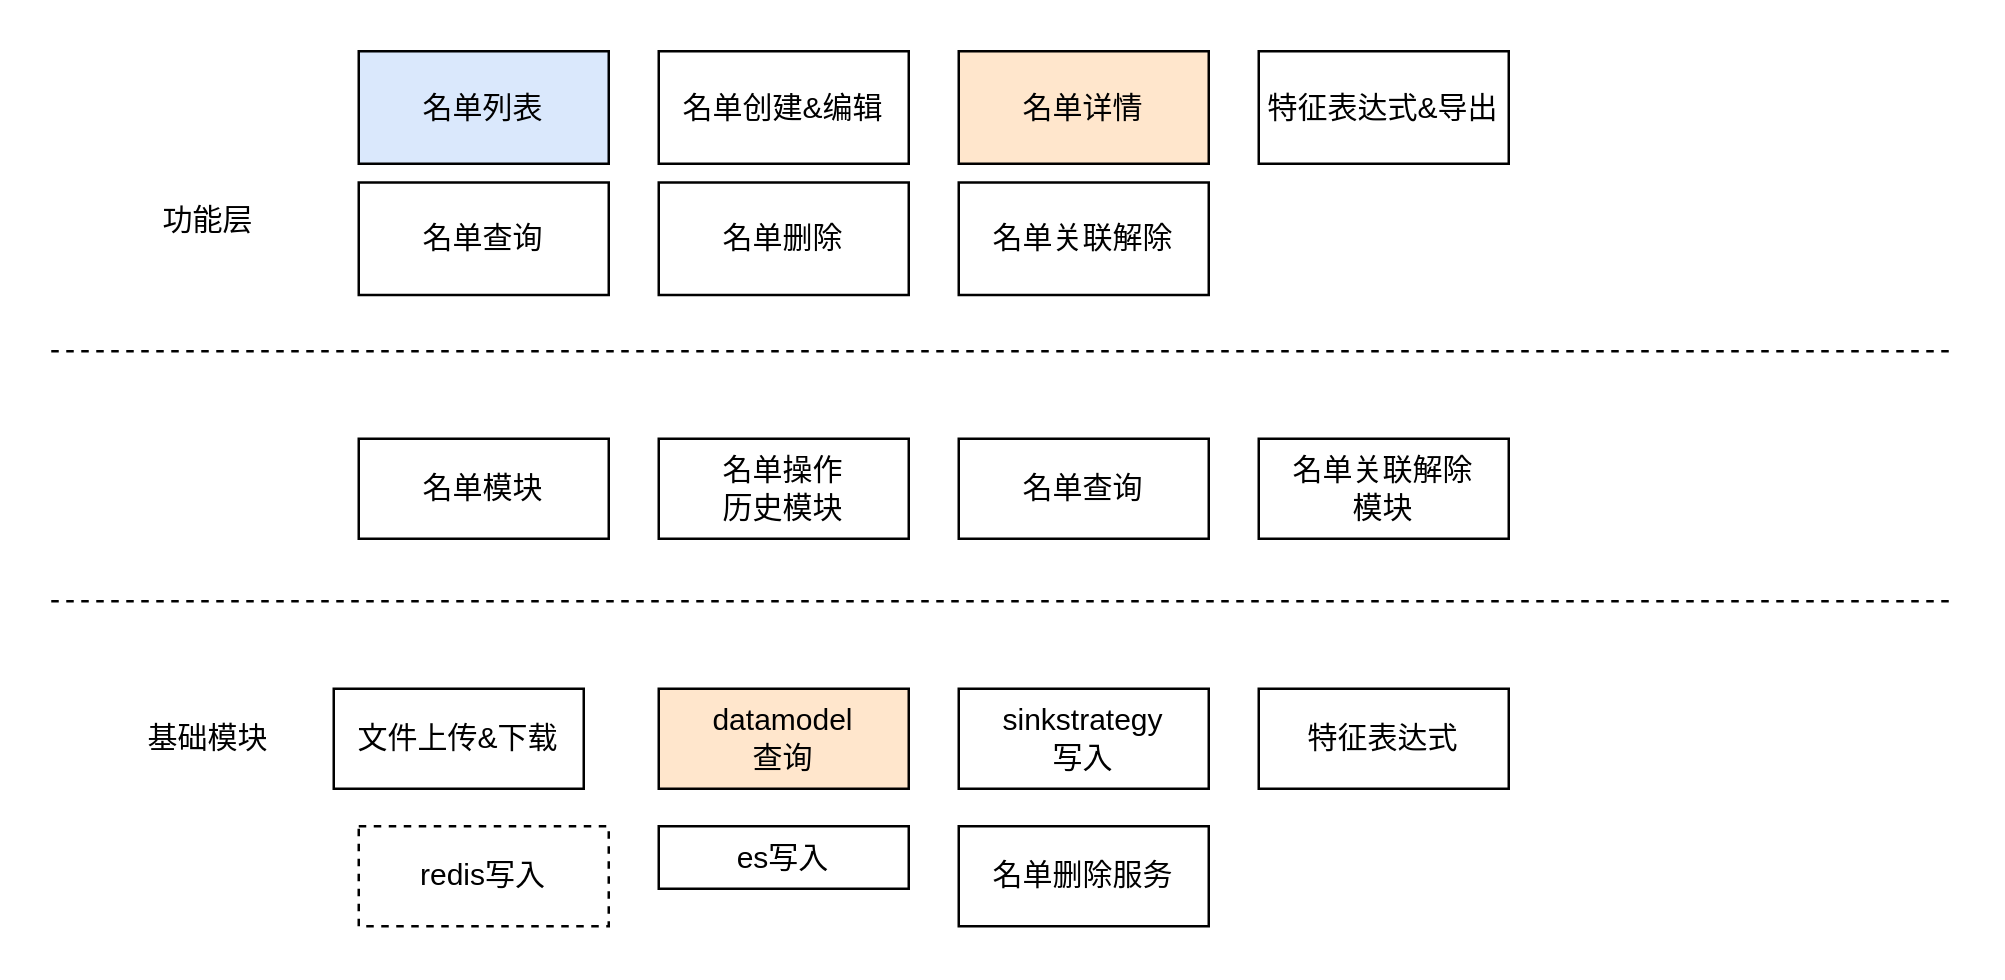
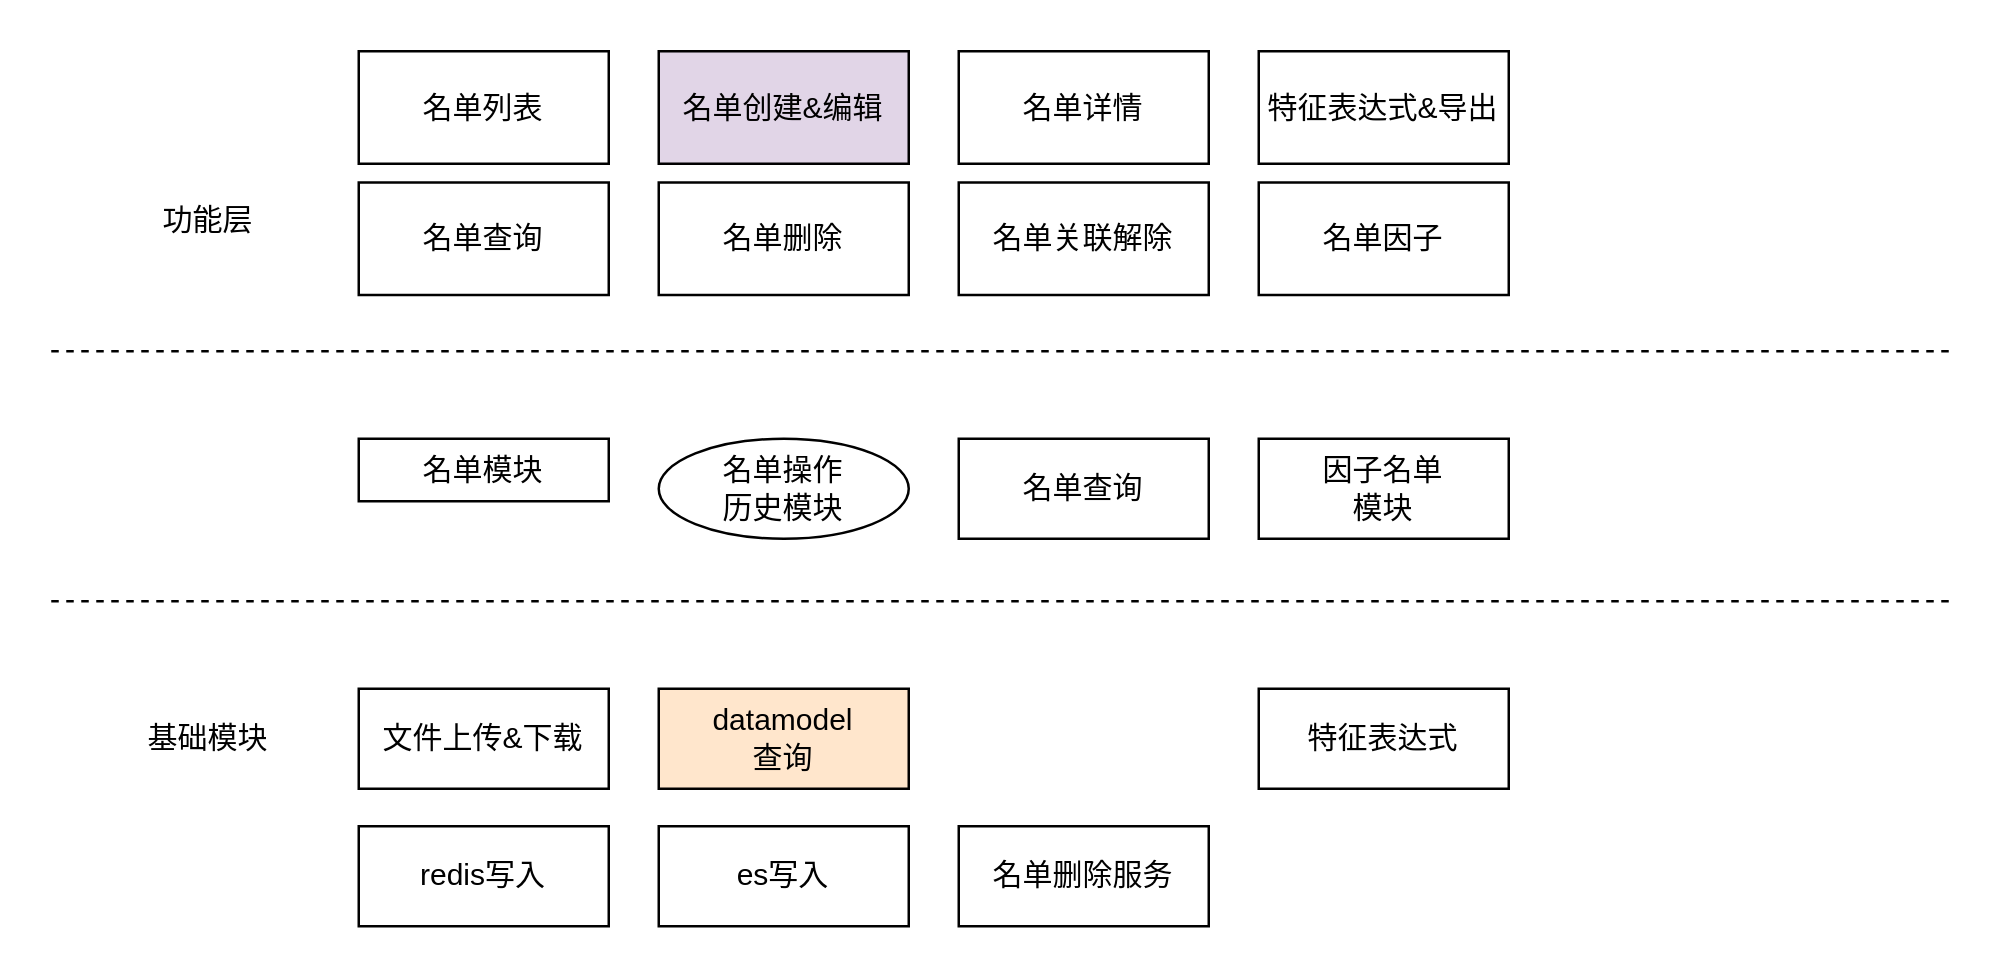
node "名单列表": fillcolor #dae8fc -> #ffffff
node "名单创建&编辑": fillcolor #ffffff -> #e1d5e7
node "名单详情": fillcolor #ffe6cc -> #ffffff
node "名单因子": added
node "名单模块": size 250x100 -> 250x63
node "名单操作 历史模块": shape rectangle -> ellipse
node "名单关联解除 模块": label "名单关联解除 模块" -> "因子名单 模块"
node "文件上传&下载": moved (459, 739) -> (484, 739)
node "sinkstrategy 写入": removed
node "es写入": size 250x63 -> 250x100
node "redis写入": style dashed -> solid
